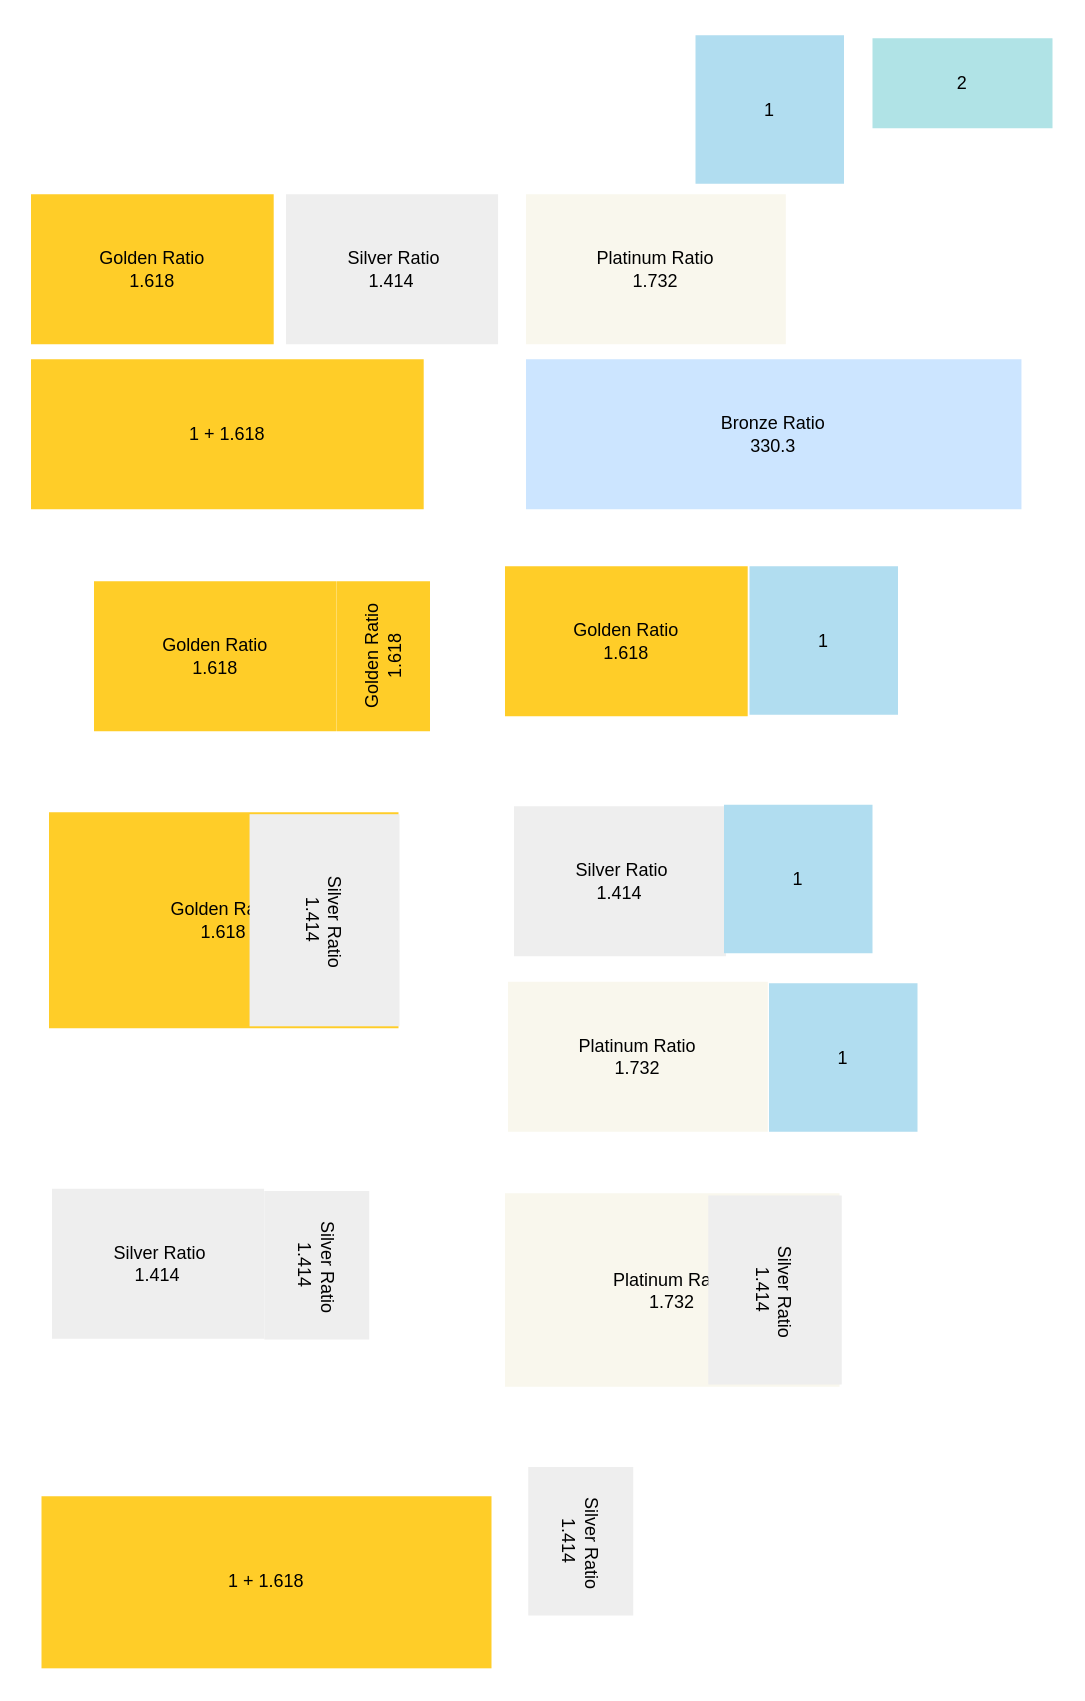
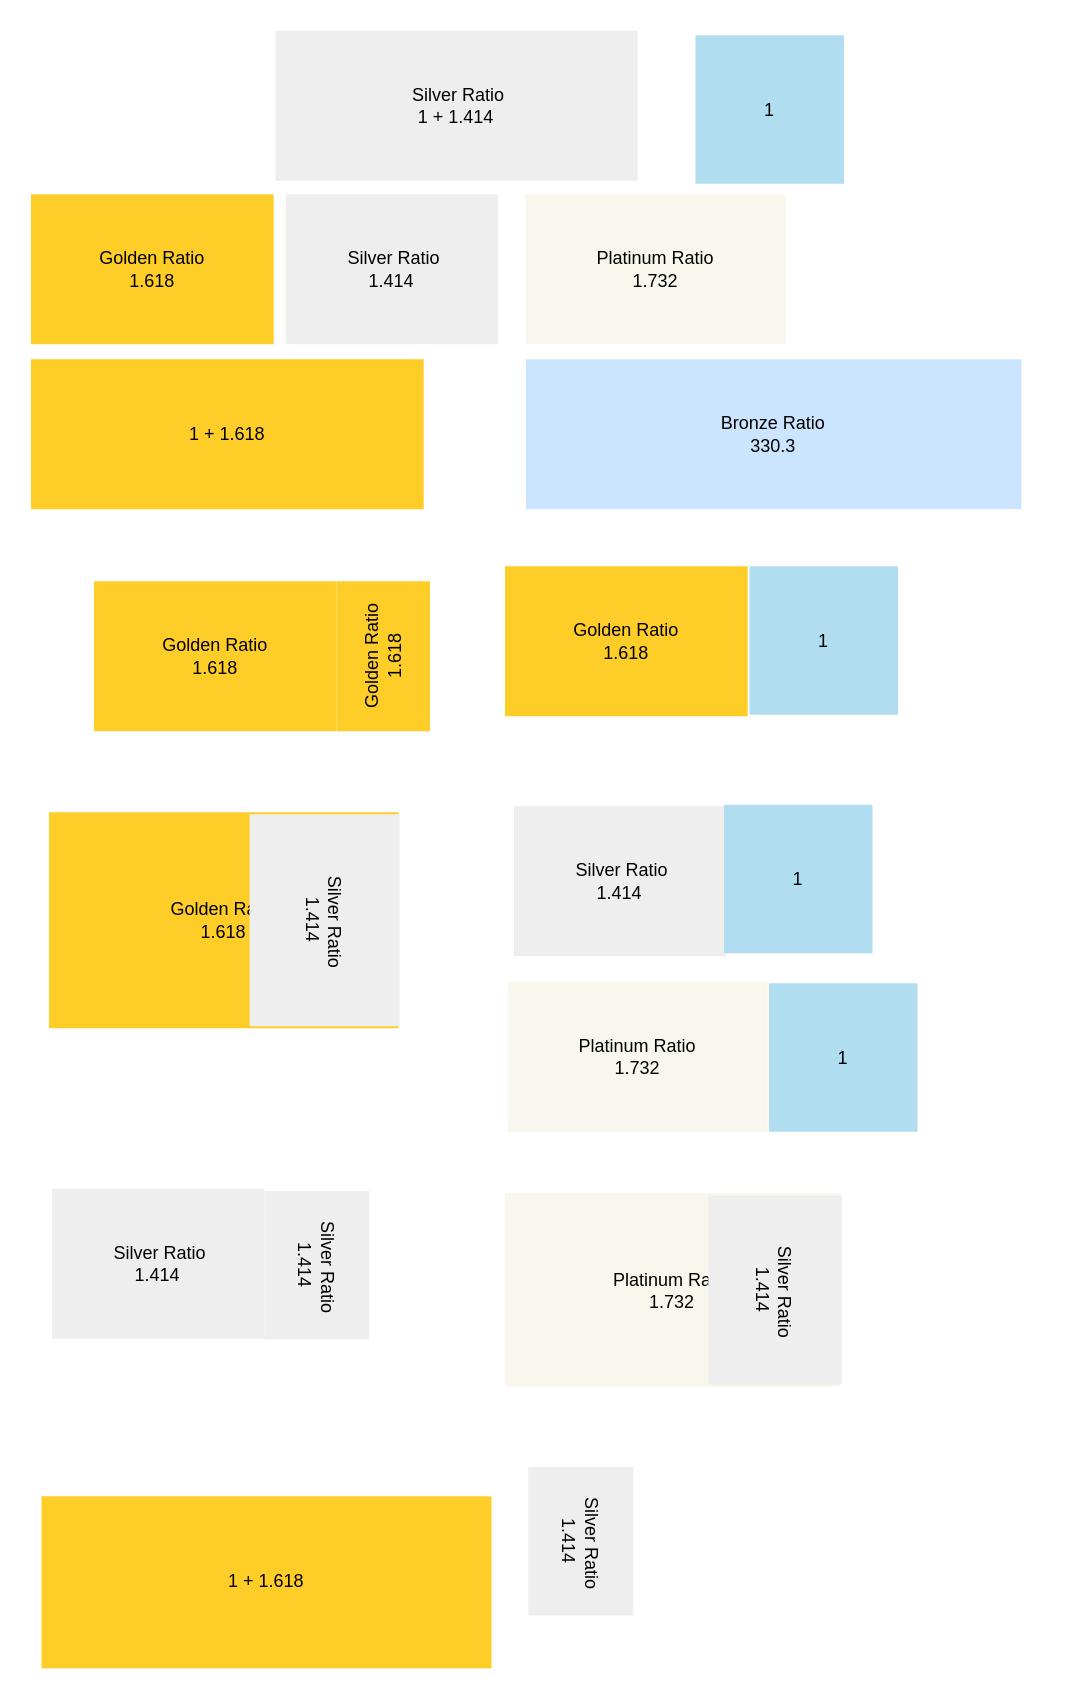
node "2": removed
node "Silver Ratio 1 + 1.414": added
